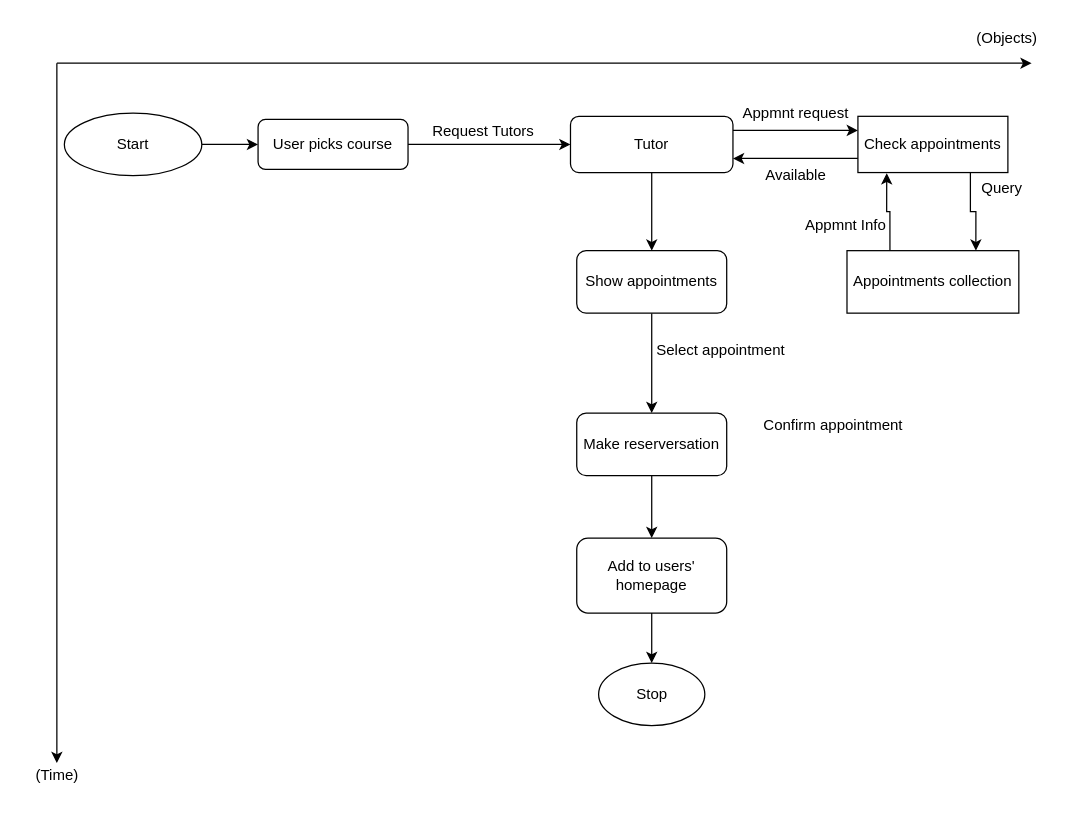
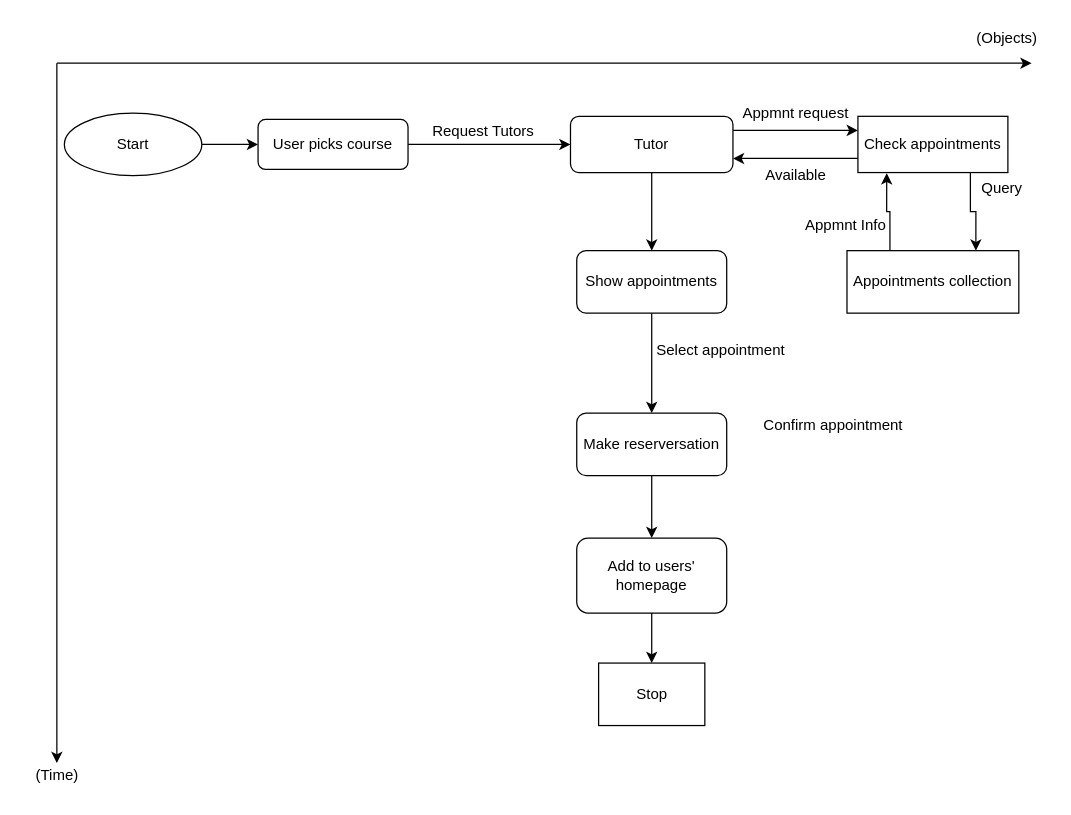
node "Stop": shape ellipse -> rectangle
